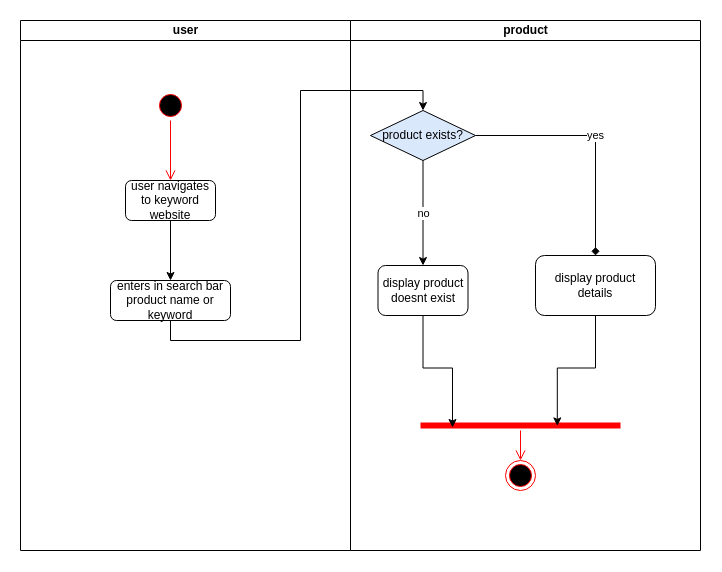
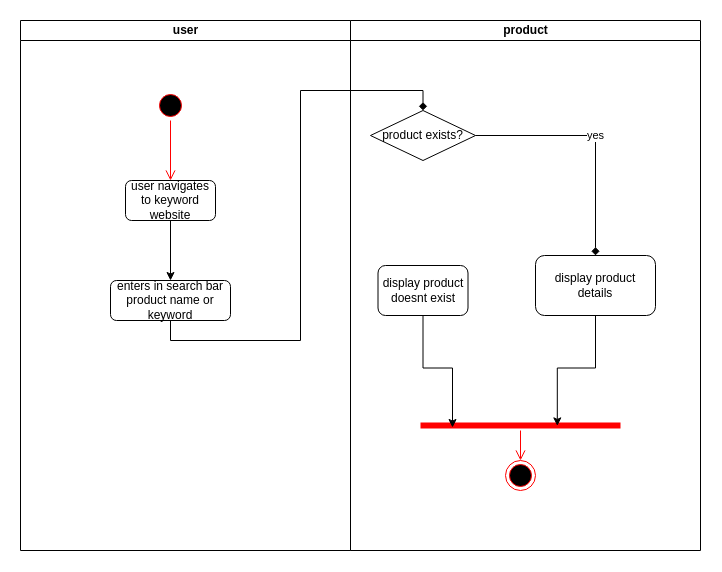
edge "enters in search bar product name or keyword" -> "product exists?": arrowhead classic -> diamond
node "product exists?": fillcolor #dae8fc -> #ffffff
edge "product exists?" -> "display product doesnt exist": removed, label "no"
